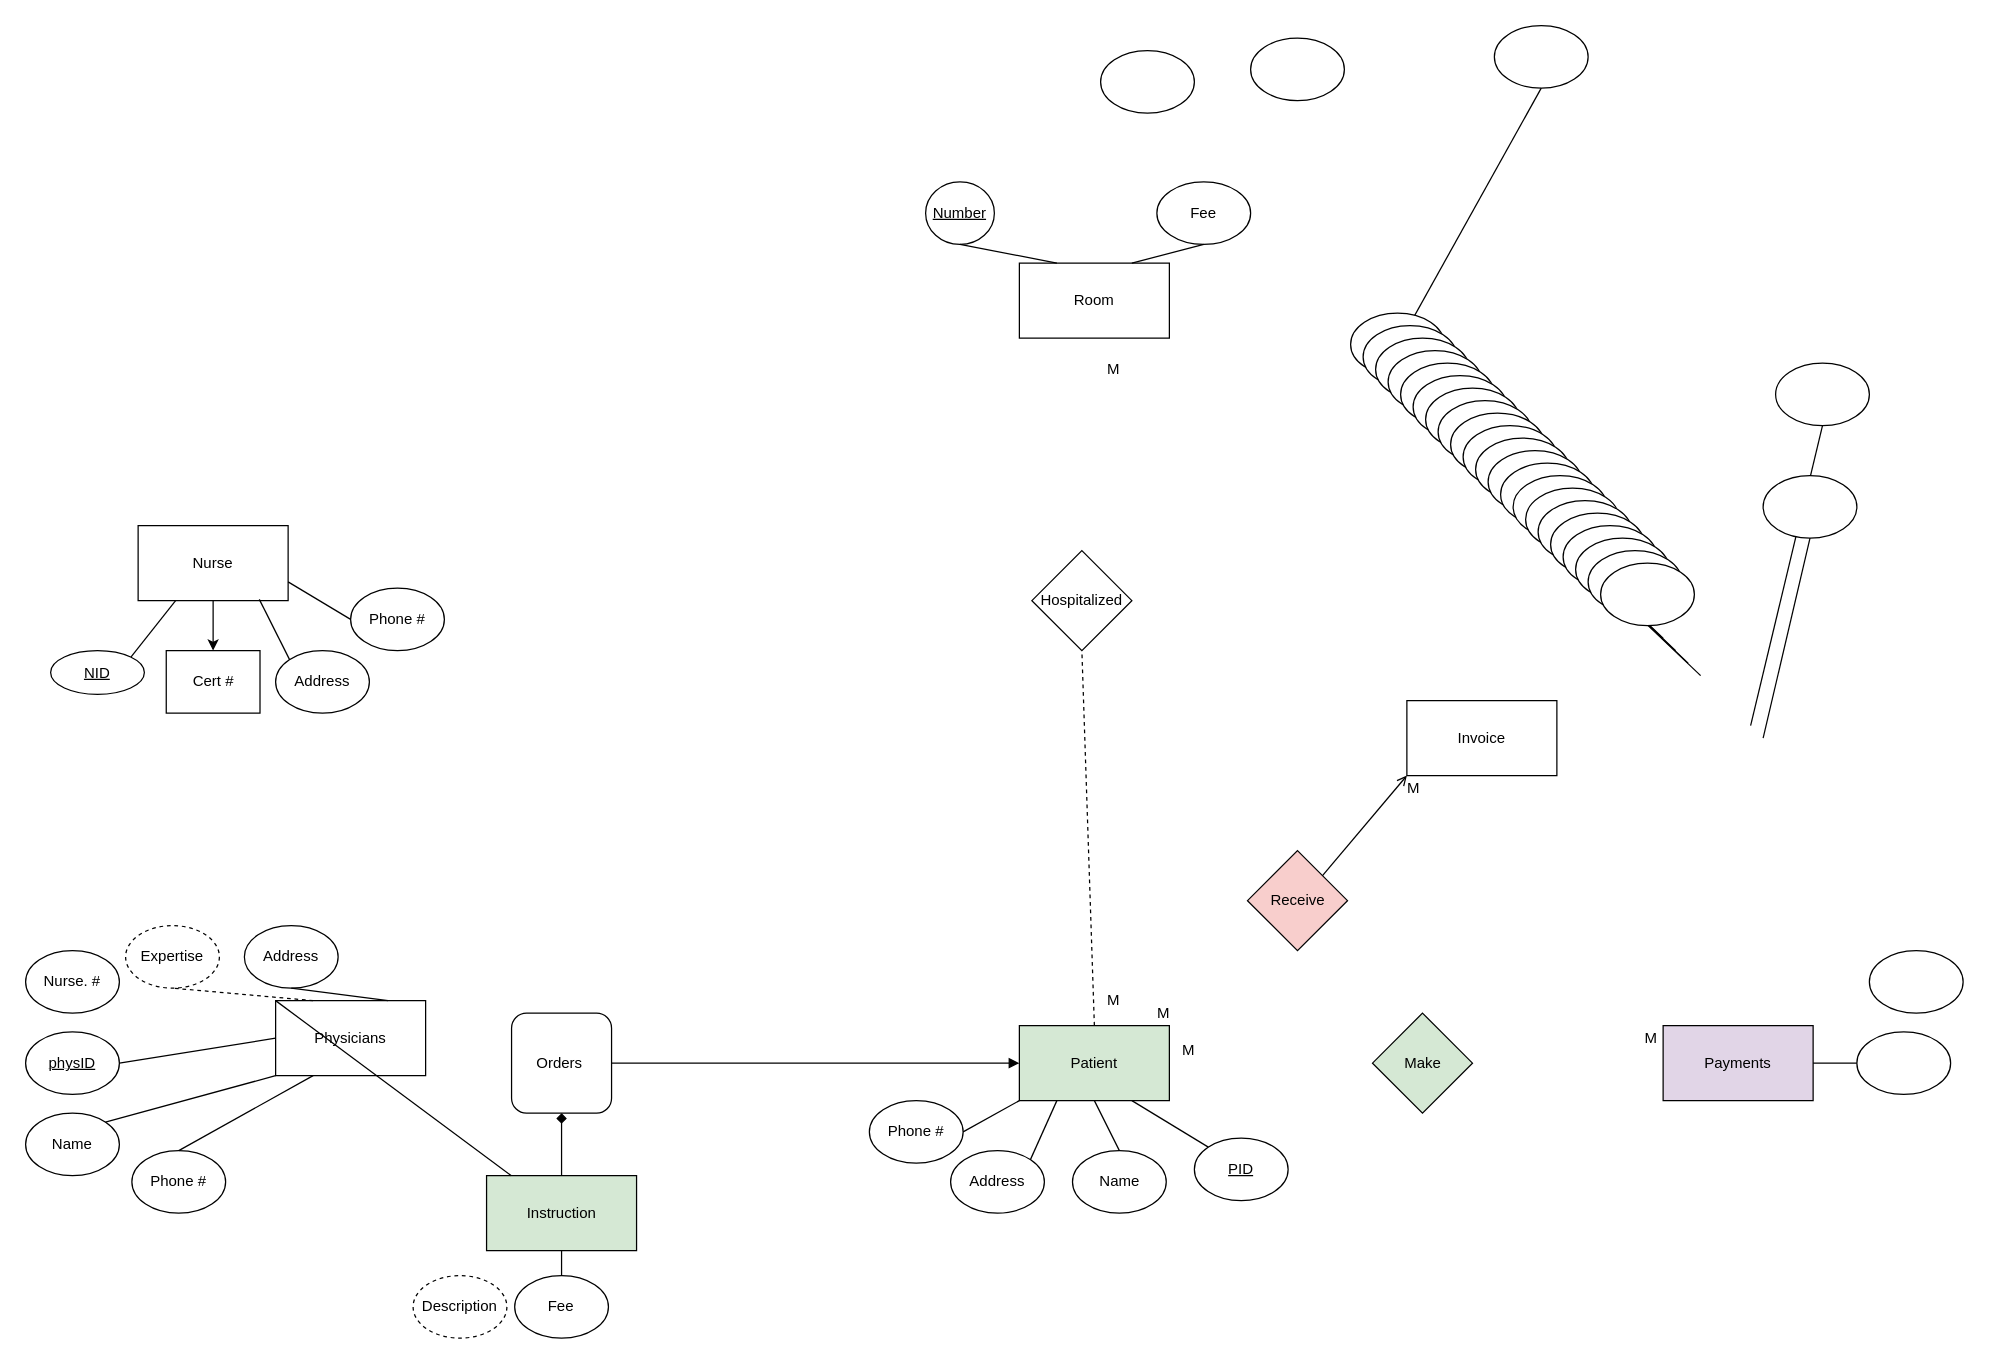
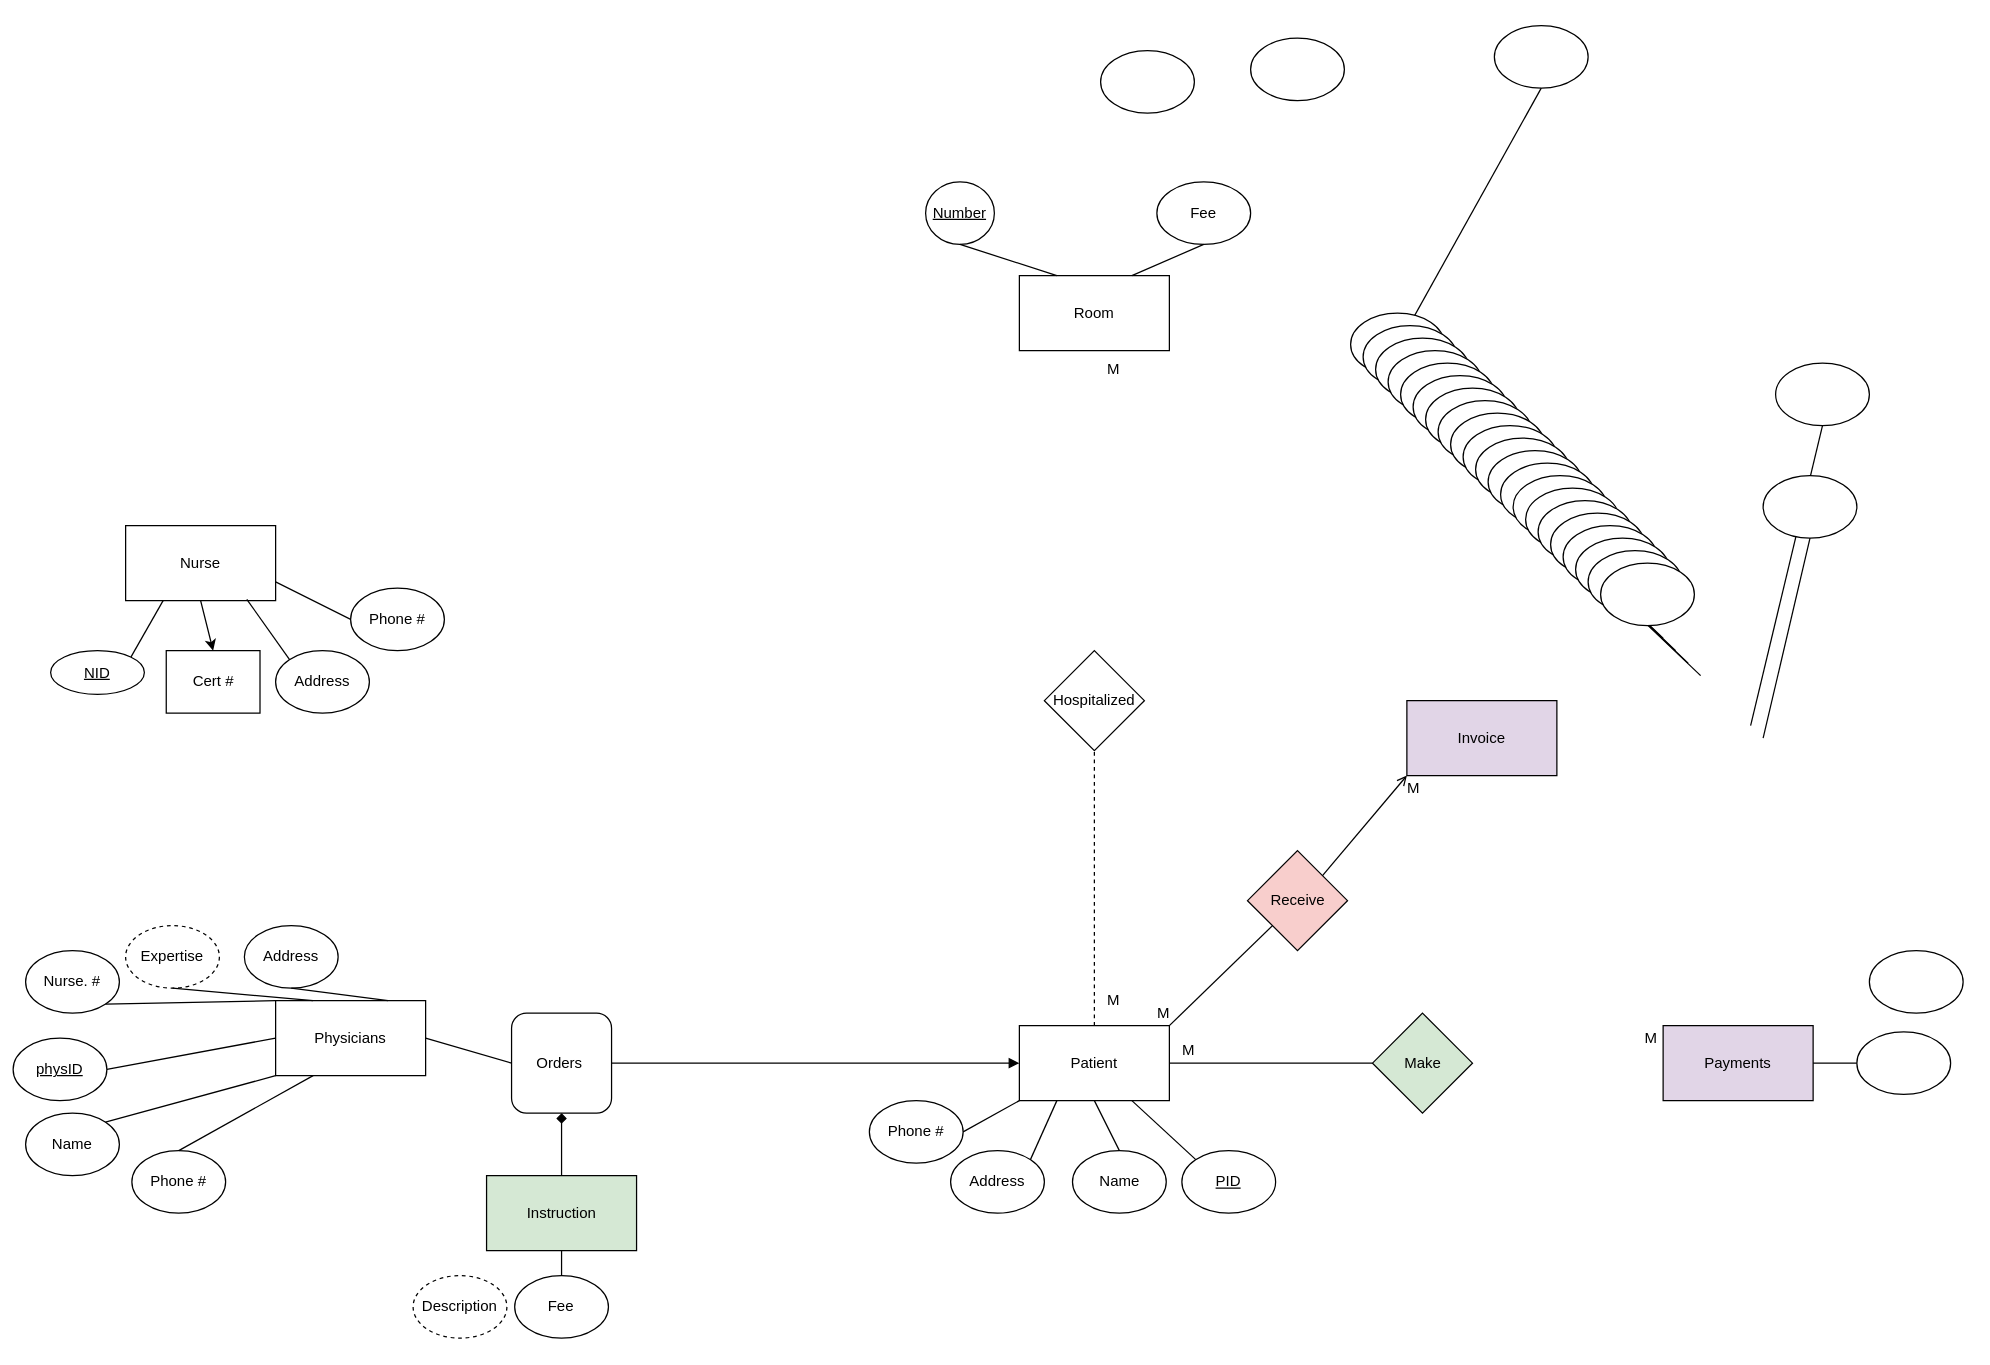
node "Room": moved (1094, 301) -> (1094, 313)
node "Nurse": moved (213, 563) -> (201, 563)
node "Hospitalized": moved (1082, 601) -> (1094, 701)
node "Invoice": fillcolor #ffffff -> #e1d5e7
edge "Receive" -- "Patient": added
edge "Expertise" -- "Physicians": style dashed -> solid
edge "Physicians" -- "Orders": added
node "physID": moved (73, 1063) -> (60, 1069)
node "Patient": fillcolor #d5e8d4 -> #ffffff
edge "Patient" -- "Make": added
edge "Physicians" -- "Instruction": now "Physicians" -- "Nurse. #"
node "PID": moved (1241, 1169) -> (1229, 1182)
